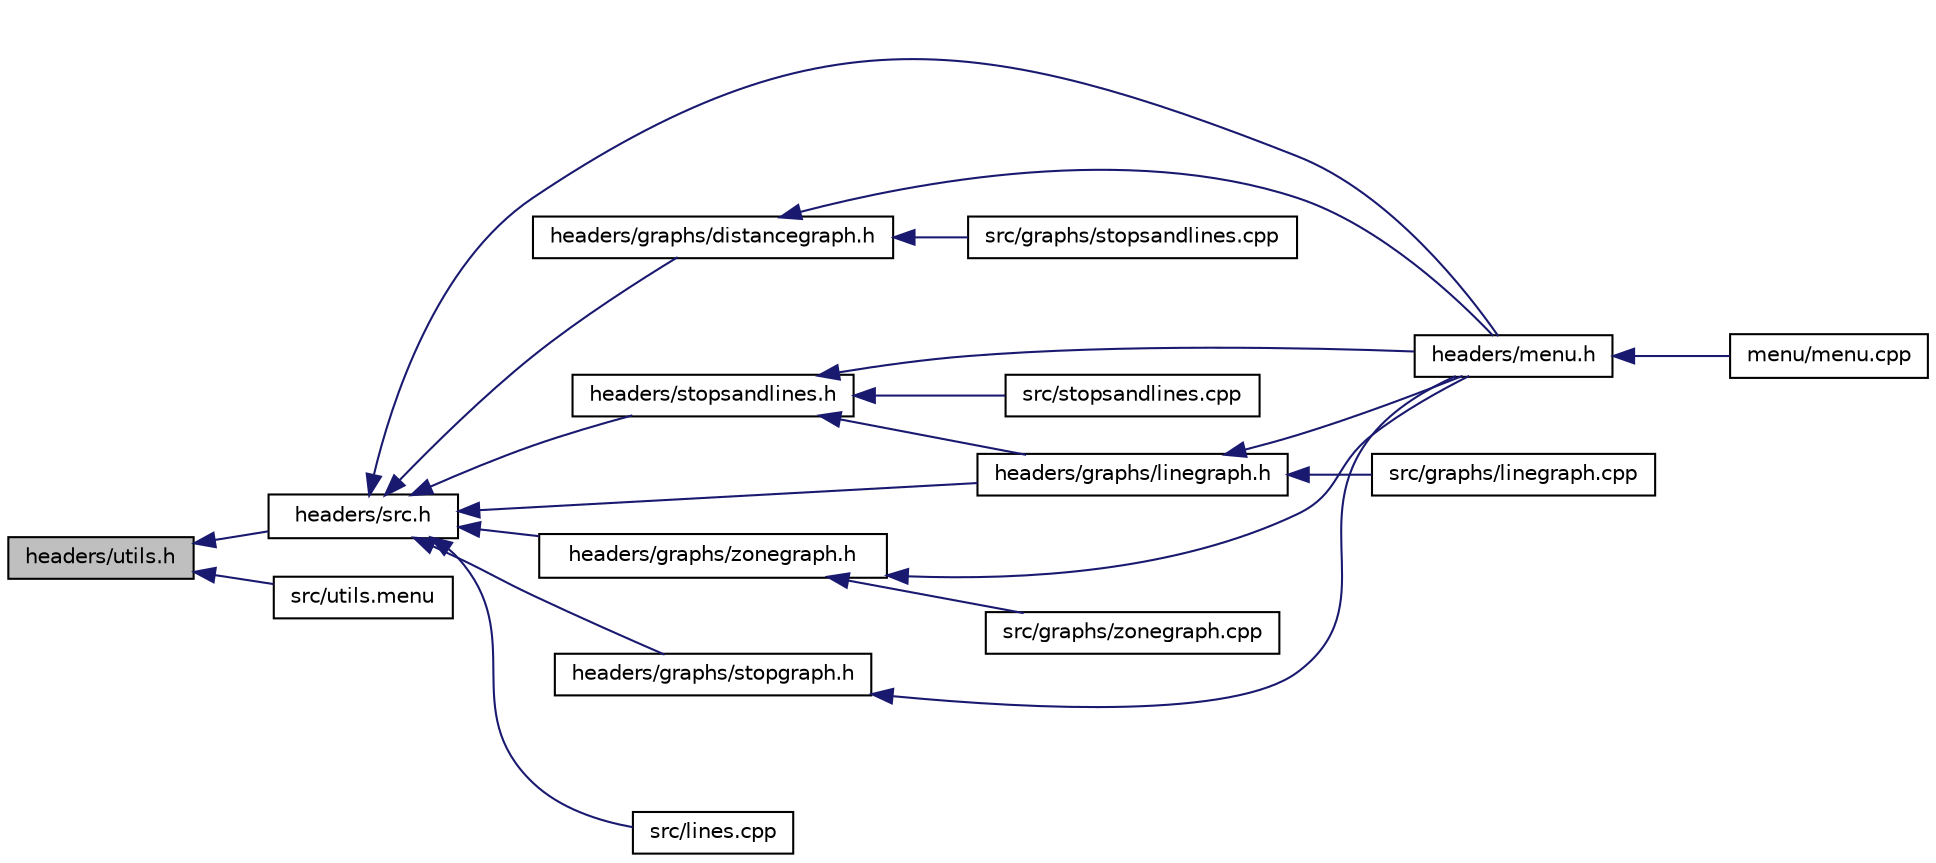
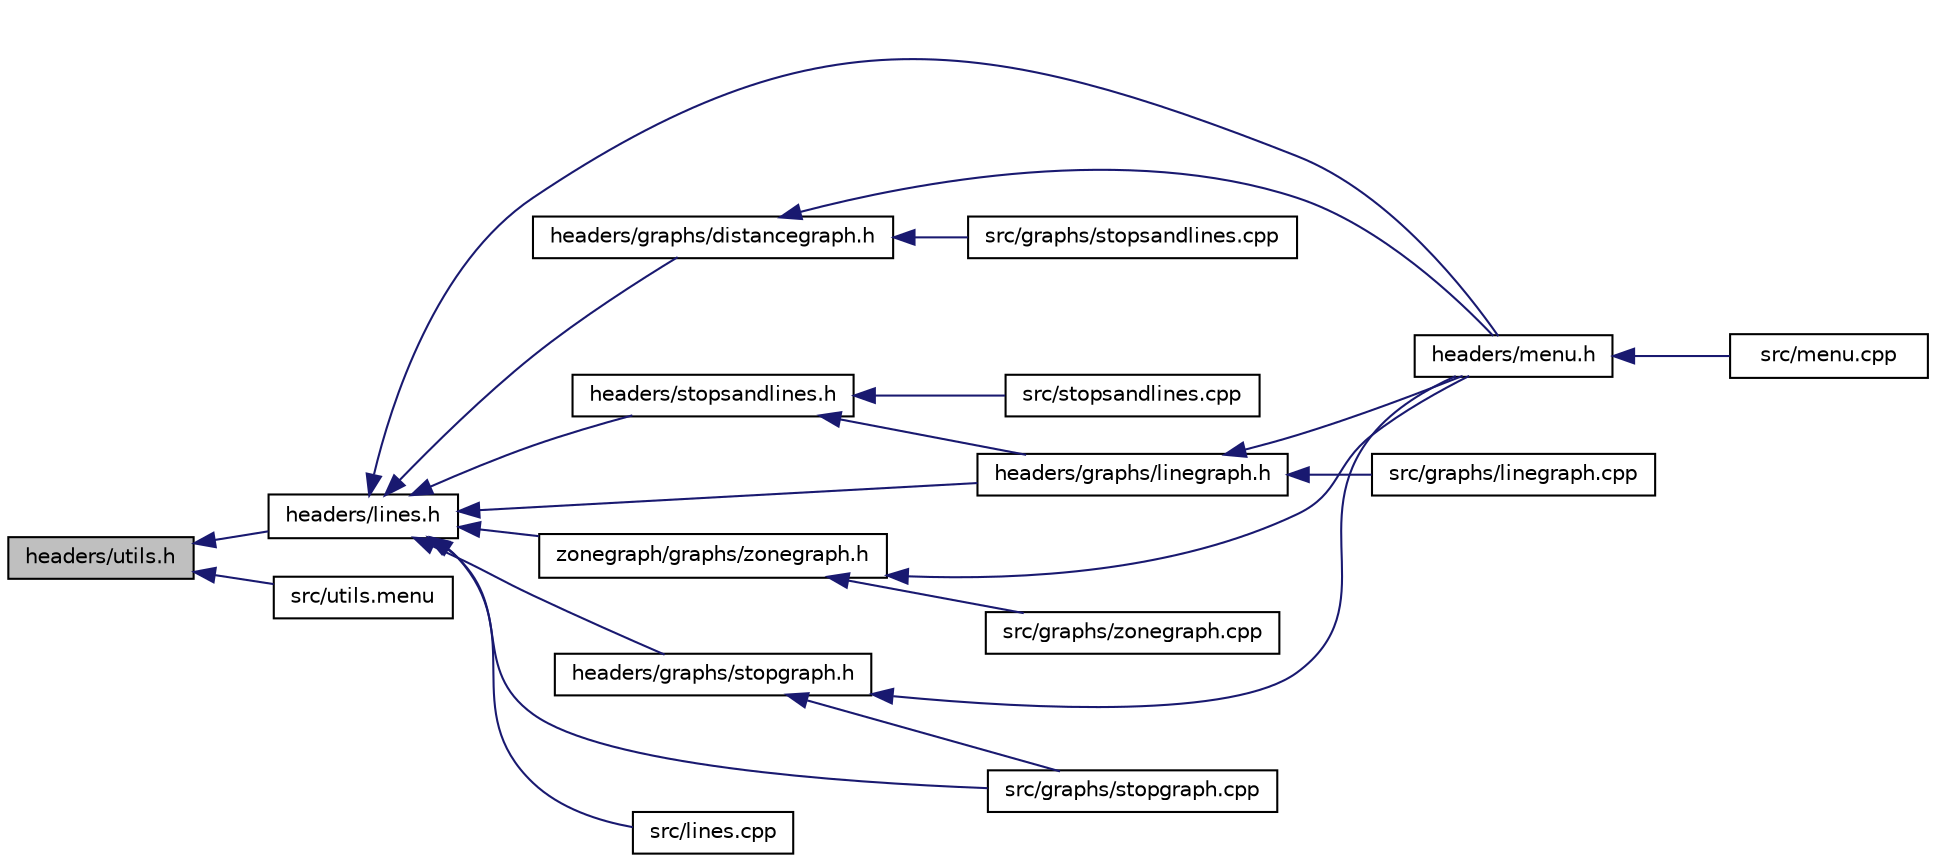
edge "headers/menu.h" -> "headers/stopsandlines.h": removed
node "menu/menu.cpp": label "menu/menu.cpp" -> "src/menu.cpp"
node "headers/src.h": label "headers/src.h" -> "headers/lines.h"
node "headers/graphs/zonegraph.h": label "headers/graphs/zonegraph.h" -> "zonegraph/graphs/zonegraph.h"
node "src/graphs/stopgraph.cpp": added
